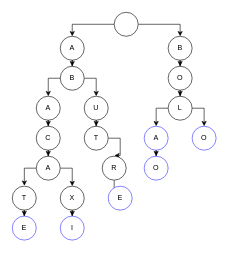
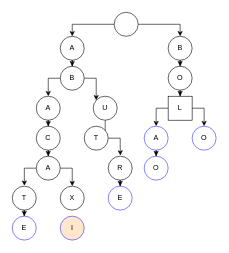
node "U": moved (96, 108) -> (105, 108)
node "L": shape ellipse -> rectangle
node "R": moved (114, 168) -> (120, 168)
edge "X" -> "I": removed
node "I": fillcolor #ffffff -> #ffe6cc
